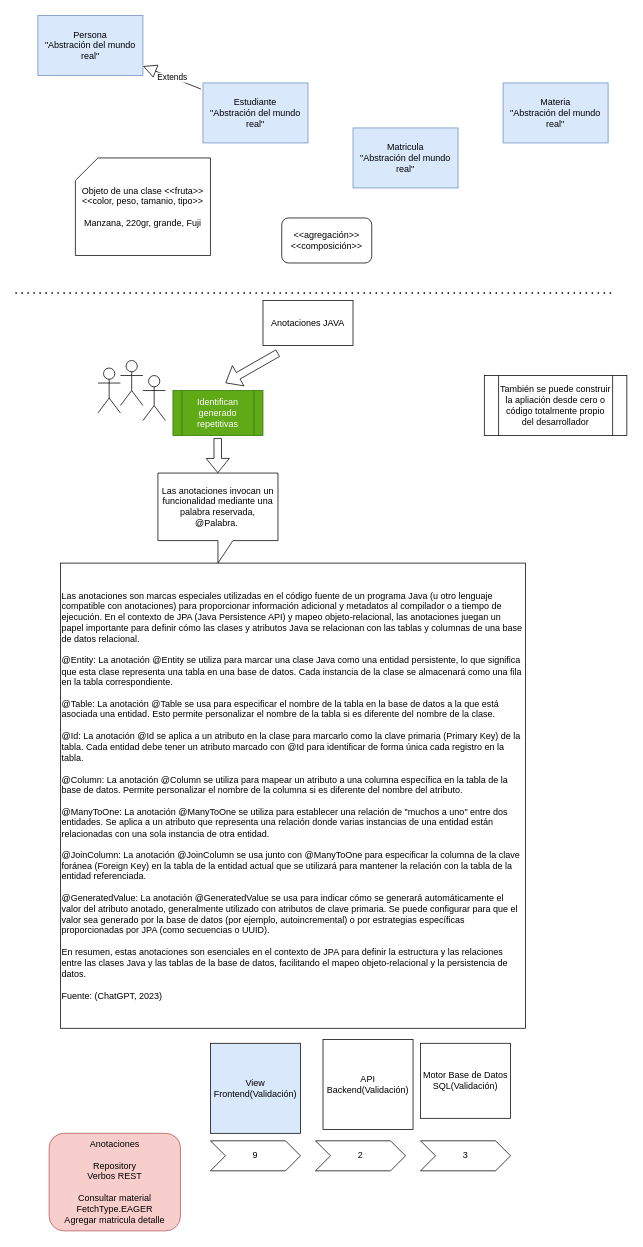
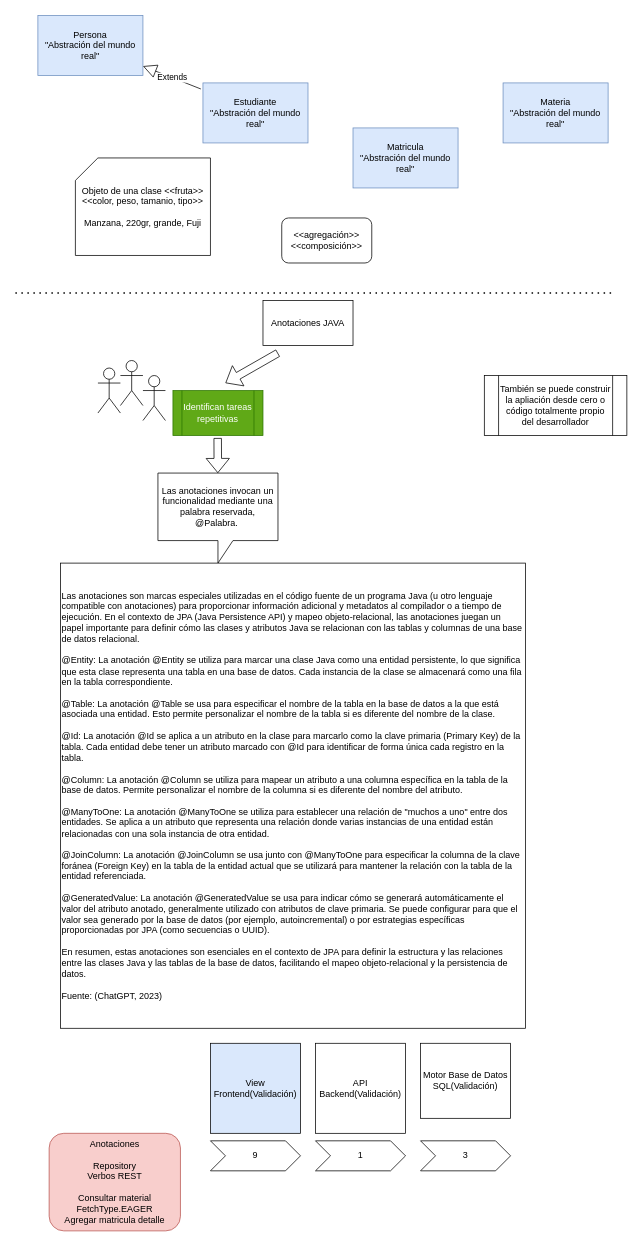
node "Identifican generado repetitivas": label "Identifican generado repetitivas" -> "Identifican tareas repetitivas"
node "API Backend(Validación)": moved (368, 1084) -> (360, 1088)
node "2": label "2" -> "1"
